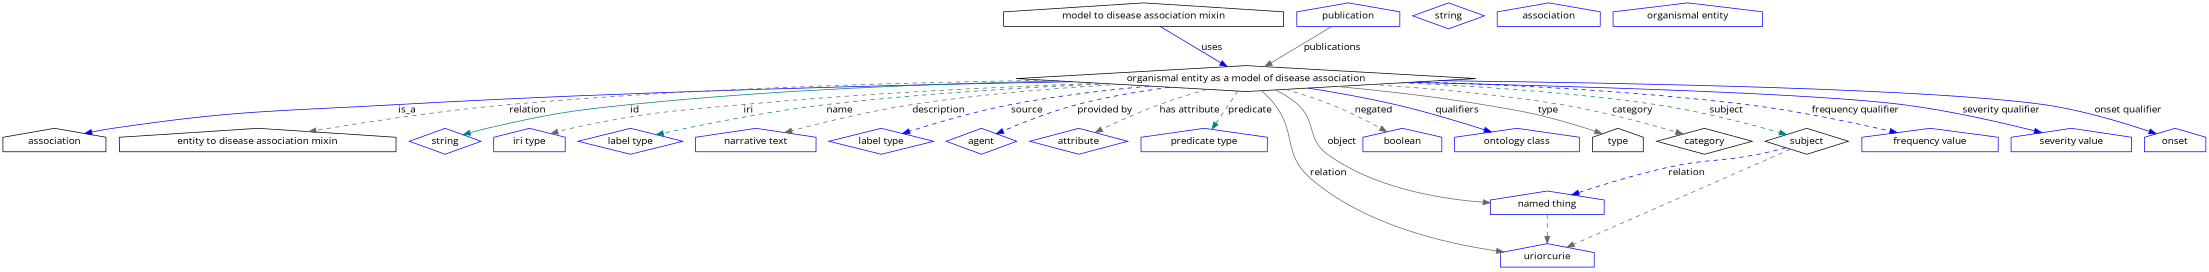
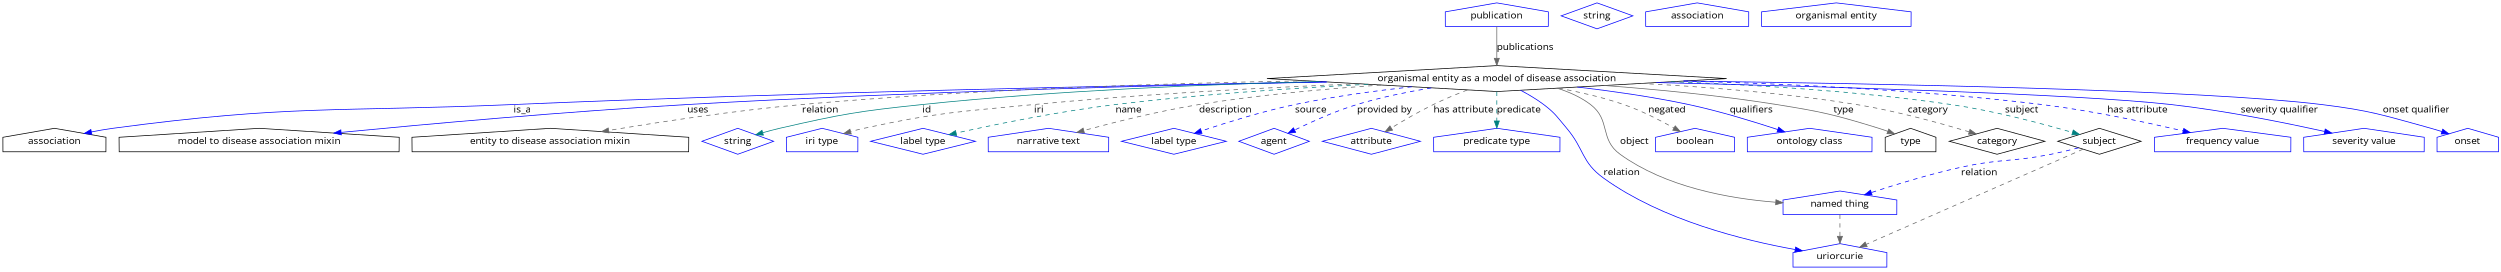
edge "model to disease association mixin" -> "organismal entity as a model of disease association": reversed
edge "organismal entity as a model of disease association" -> "frequency value": label "frequency qualifier" -> "has attribute"
edge "organismal entity as a model of disease association" -> "uriorcurie": color gray40 -> blue
